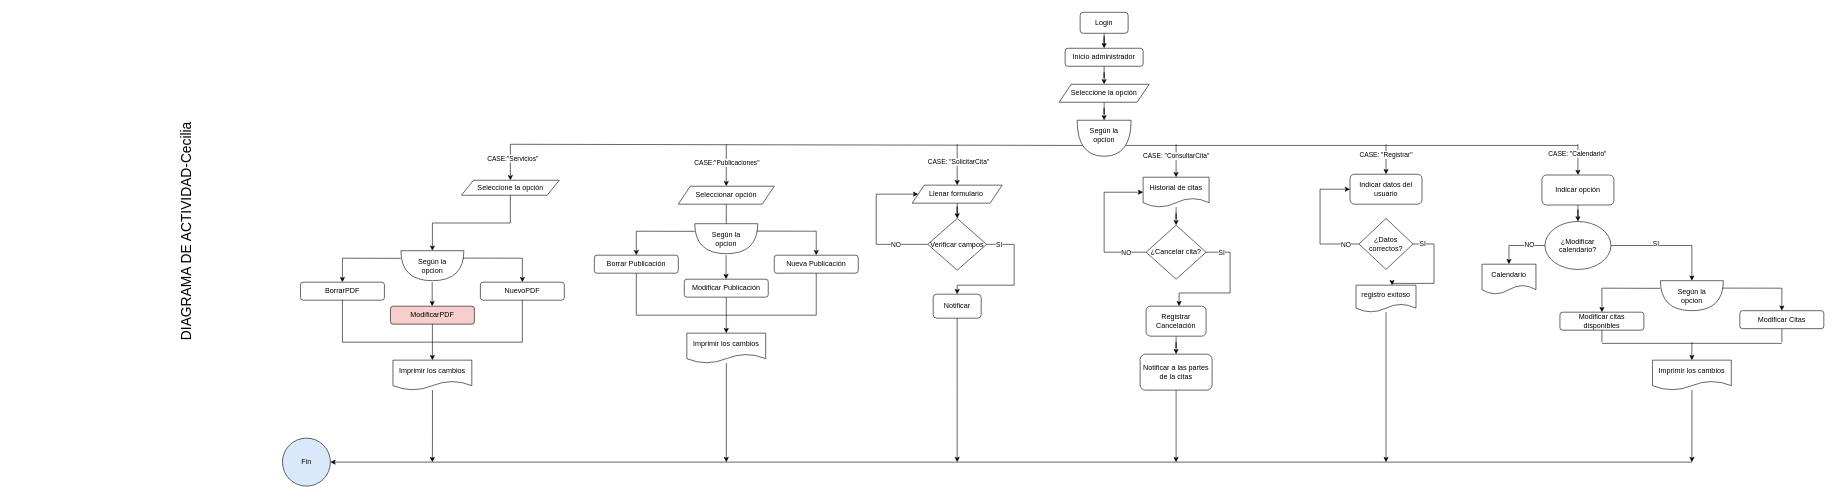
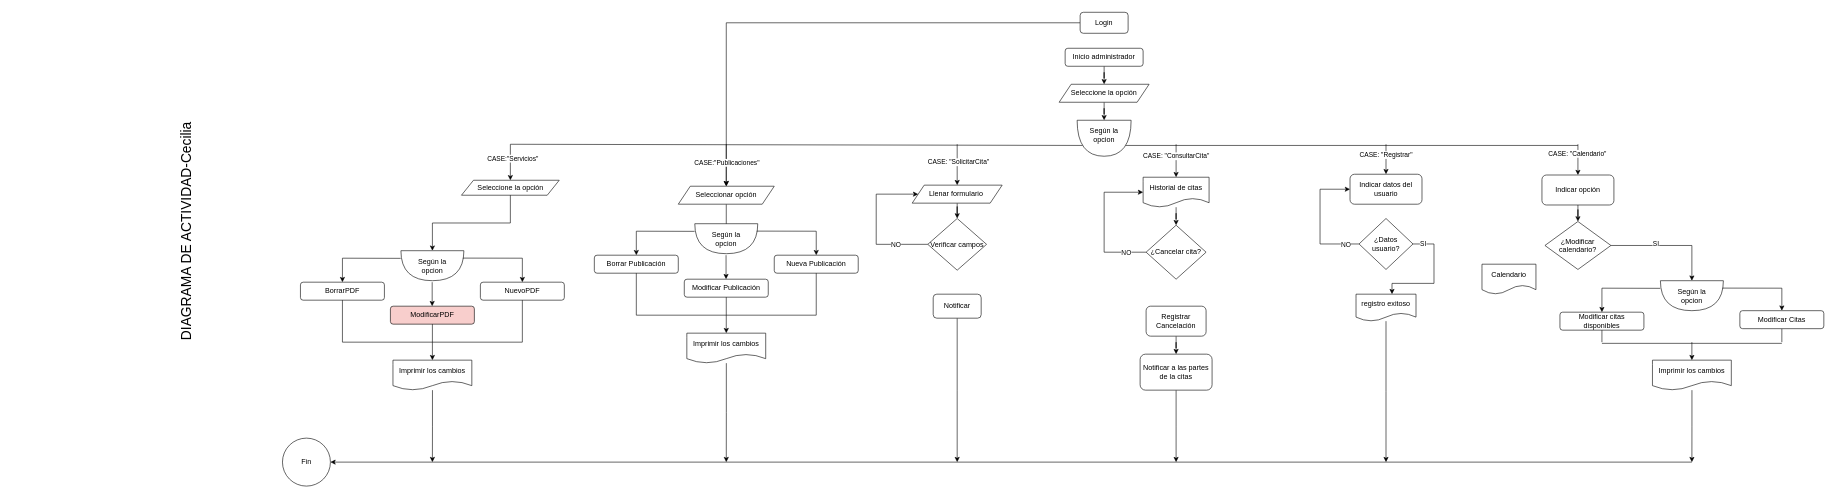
edge "Login" -> "Inicio administrador": now "Login" -> "Seleccionar opción"
edge "Verificar campos" -> "Notificar": removed, label "SI"
node "¿Datos correctos?": label "¿Datos correctos?" -> "¿Datos usuario?"
edge "¿Modificar calendario?" -> "Calendario": removed, label "NO"
node "¿Modificar calendario?": shape ellipse -> diamond
edge "¿Cancelar cita?" -> "Registrar Cancelación": removed, label "SI"
node "registro exitoso": moved (1386, 299) -> (1386, 308)
node "Fin": fillcolor #dae8fc -> #ffffff
